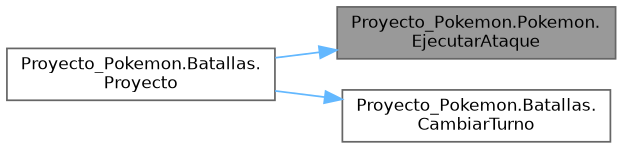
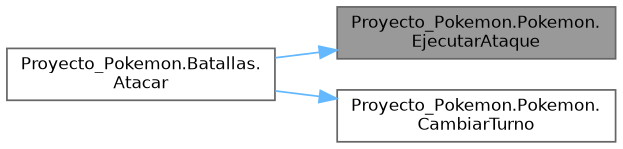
node "Proyecto_Pokemon.Batallas. Proyecto": label "Proyecto_Pokemon.Batallas. Proyecto" -> "Proyecto_Pokemon.Batallas. Atacar"
node "Proyecto_Pokemon.Batallas. CambiarTurno": label "Proyecto_Pokemon.Batallas. CambiarTurno" -> "Proyecto_Pokemon.Pokemon. CambiarTurno"
